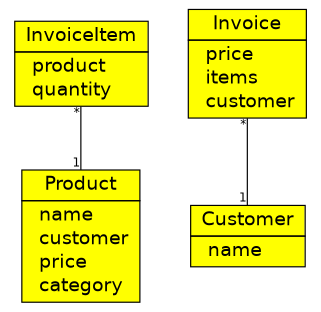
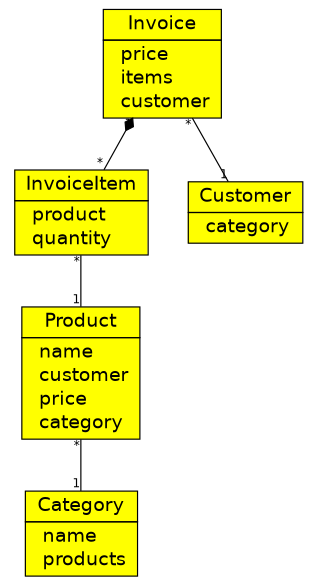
edge "Invoice" -- "InvoiceItem": added
node "Customer": text "name" -> "category"
node "Category": added
